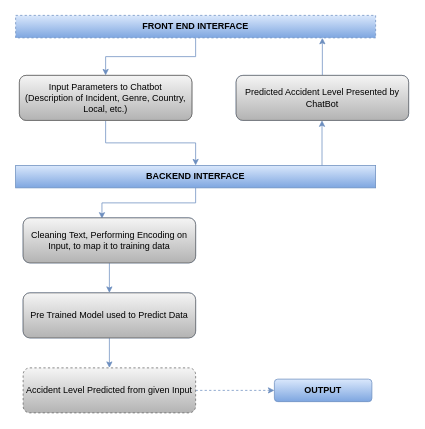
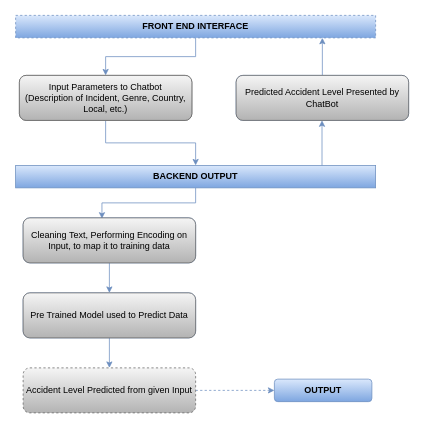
node "BACKEND INTERFACE": label "BACKEND INTERFACE" -> "BACKEND OUTPUT"
